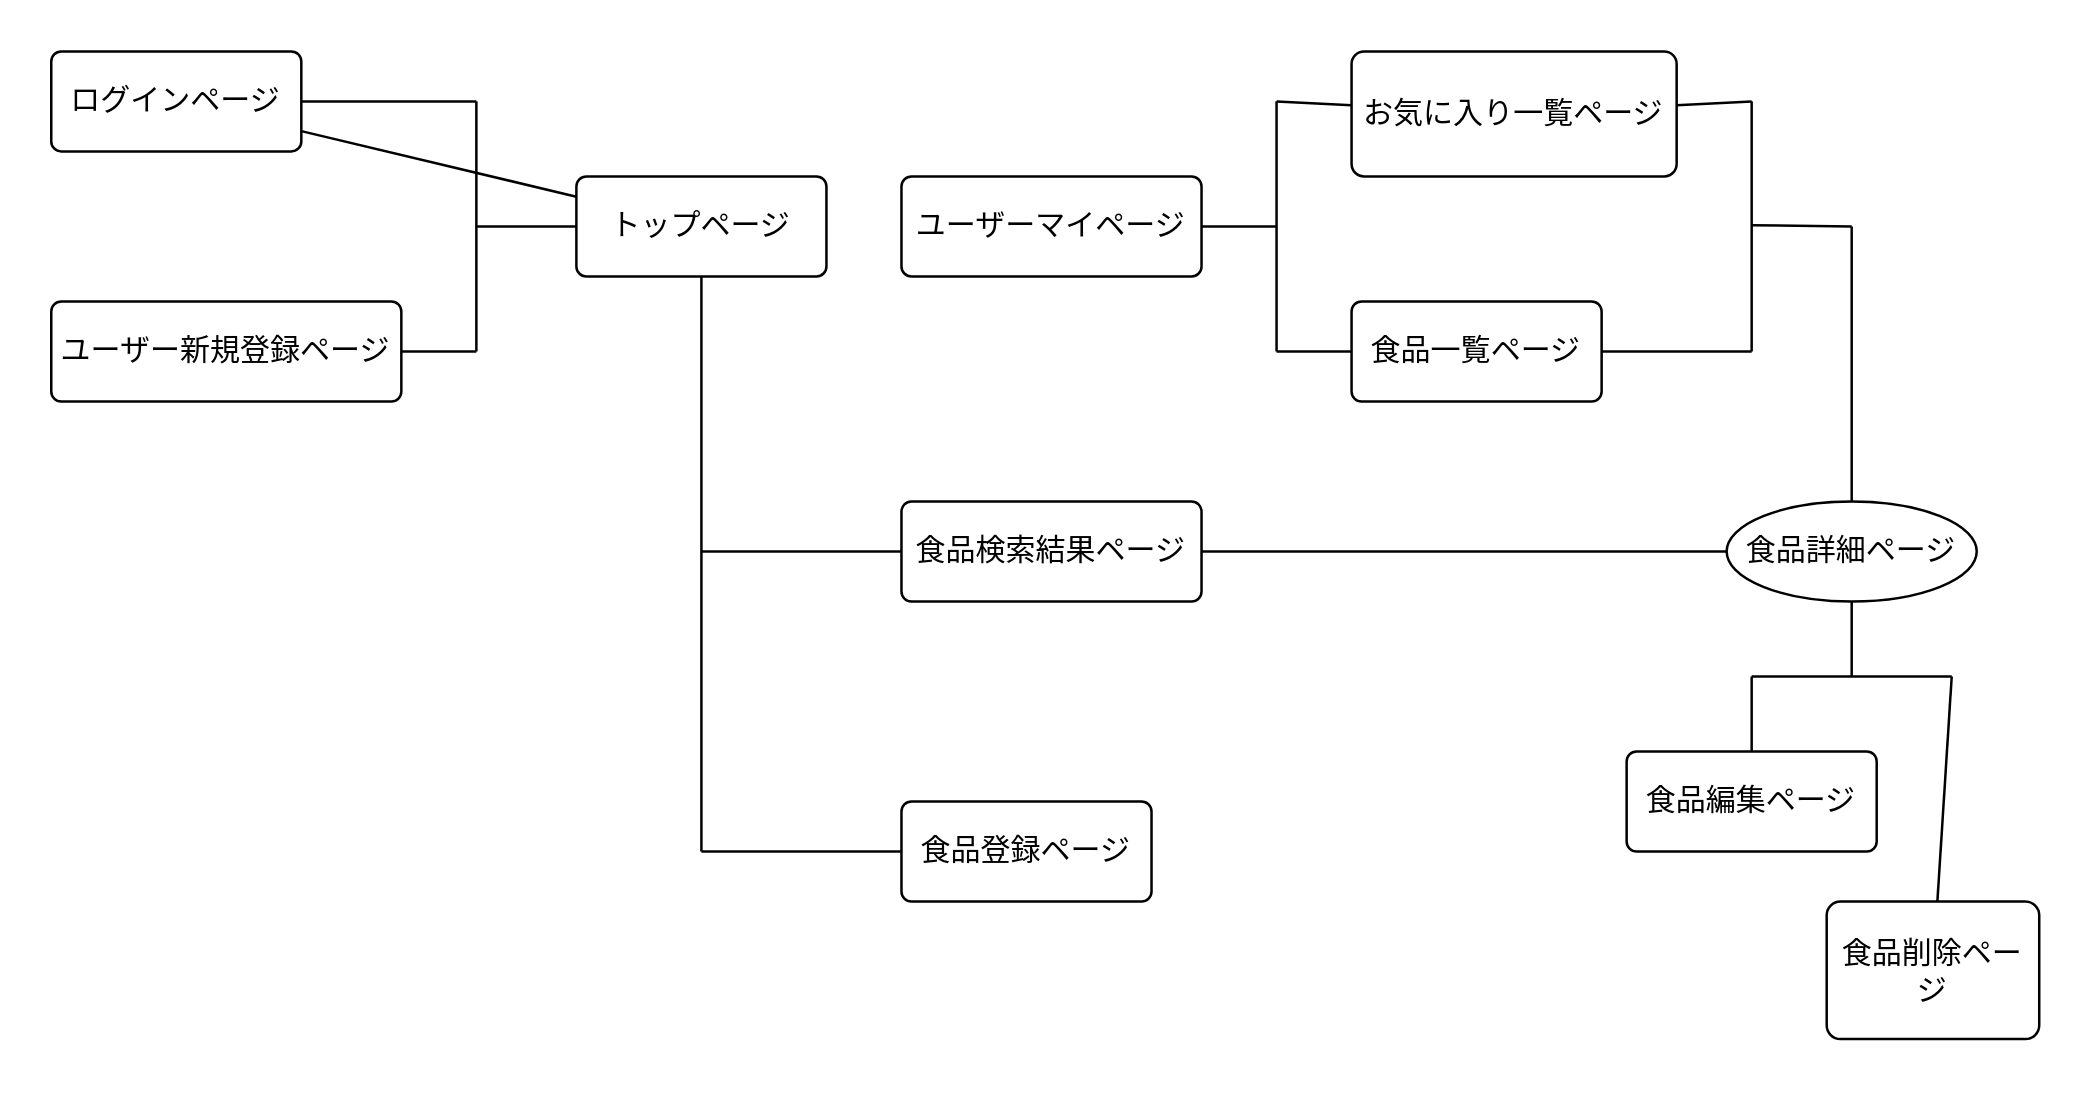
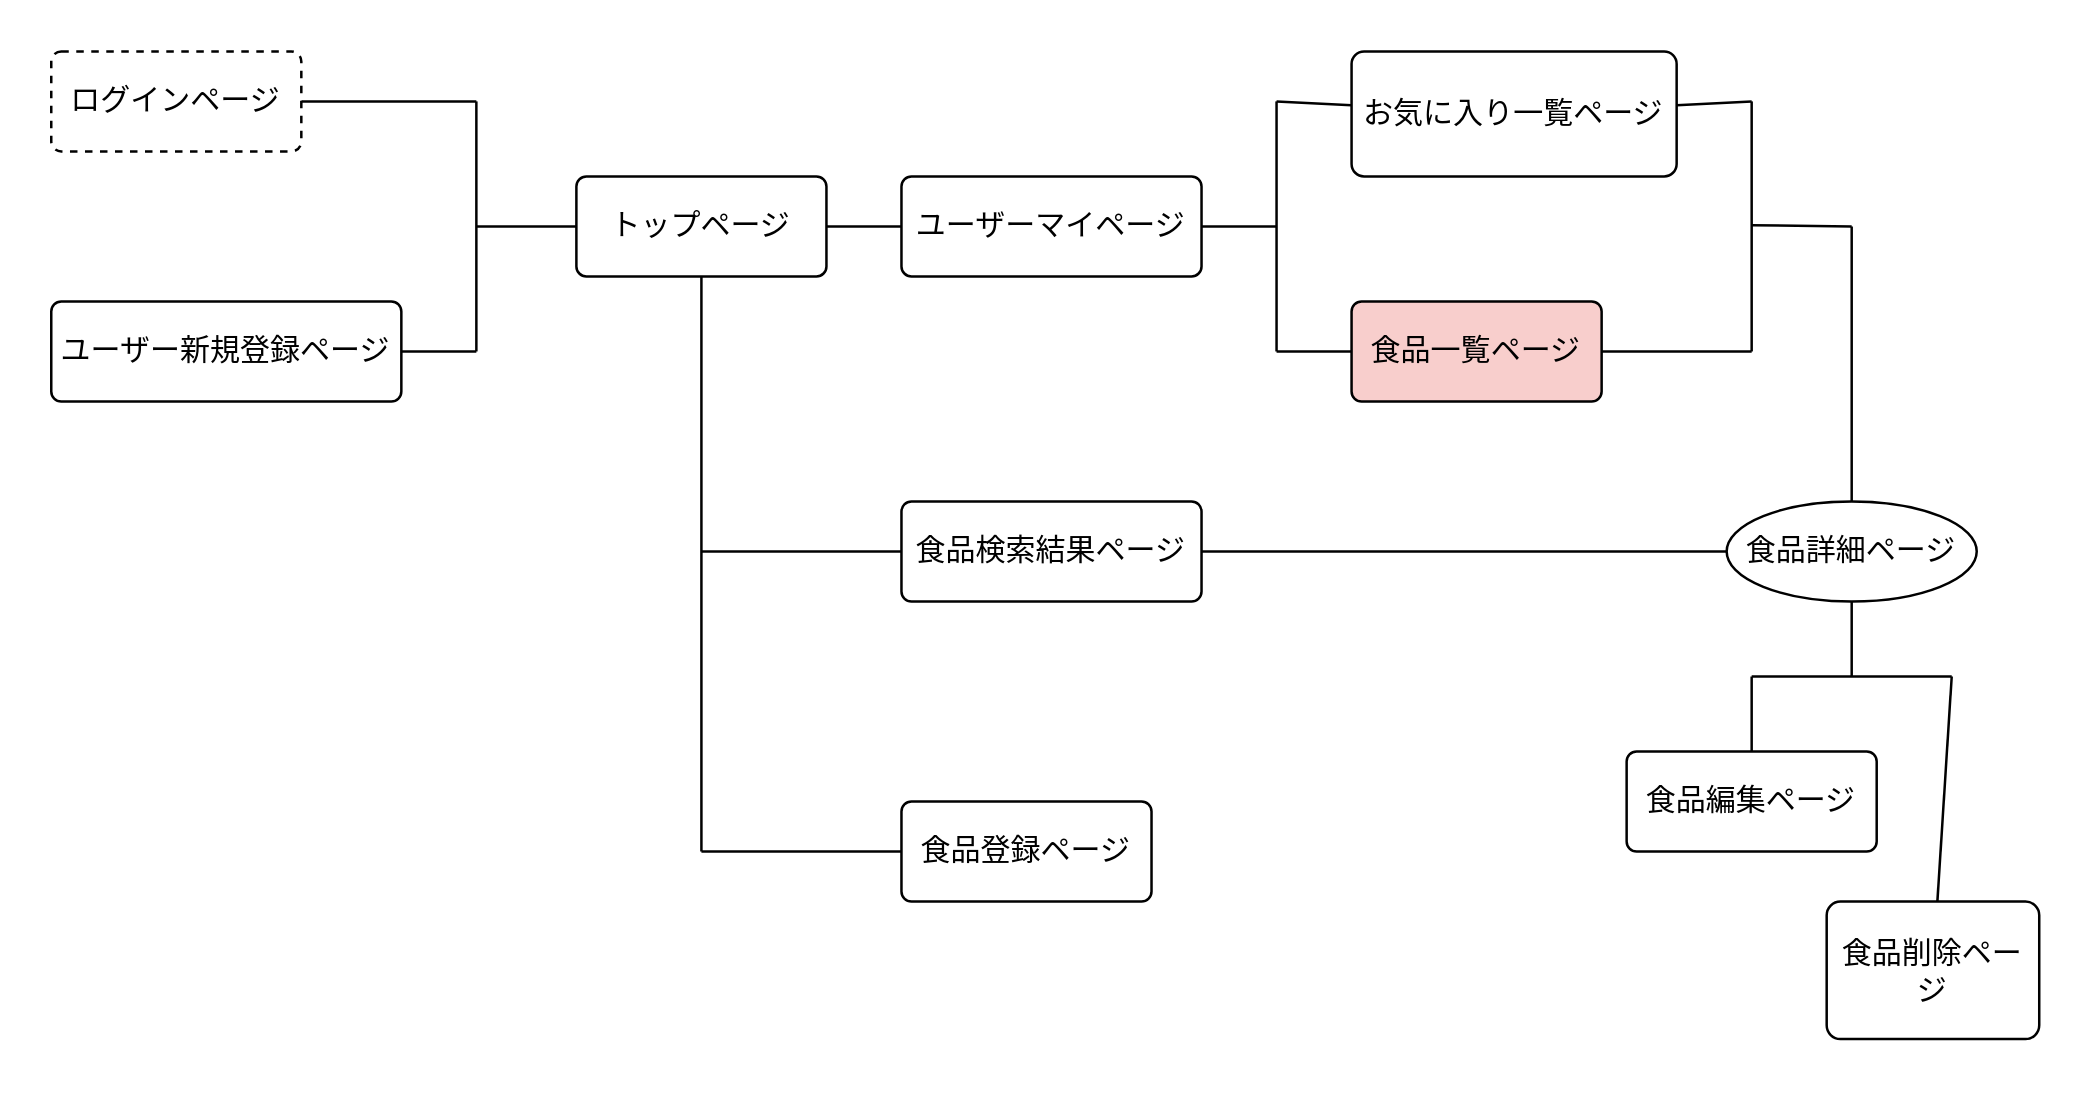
node "ログインページ": style solid -> dashed
edge "ログインページ" -- "トップページ": now "ユーザーマイページ" -- "トップページ"
node "食品一覧ページ": fillcolor #ffffff -> #f8cecc
